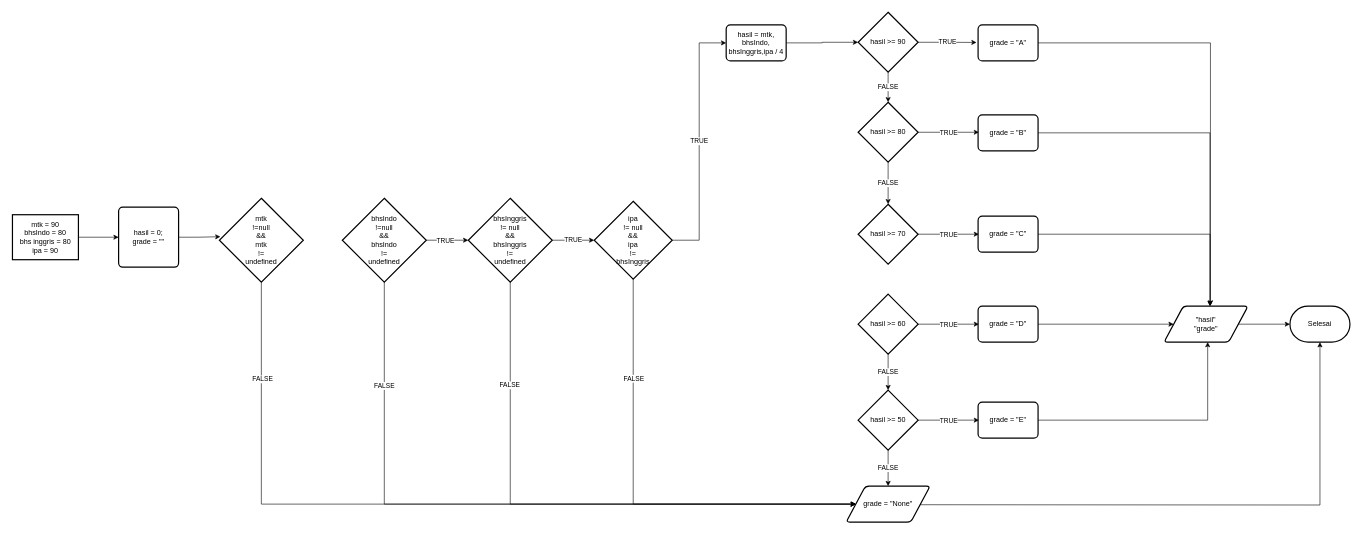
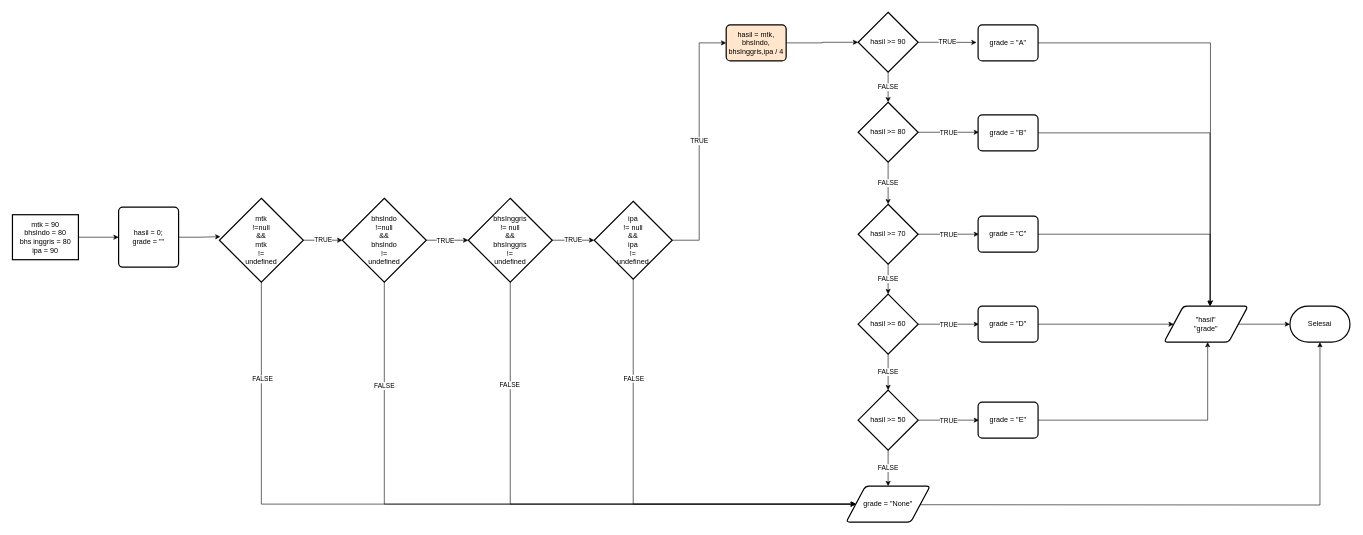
node "hasil = mtk, bhsIndo, bhsInggris,ipa / 4": fillcolor #ffffff -> #ffe6cc
edge "mtk !=null && mtk != undefined" -> "bhsIndo !=null && bhsIndo != undefined": added, label "TRUE"
node "ipa != null && ipa != bhsInggris": label "ipa != null && ipa != bhsInggris" -> "ipa != null && ipa != undefined"
edge "hasil >= 70" -> "hasil >= 60": added, label "FALSE"
